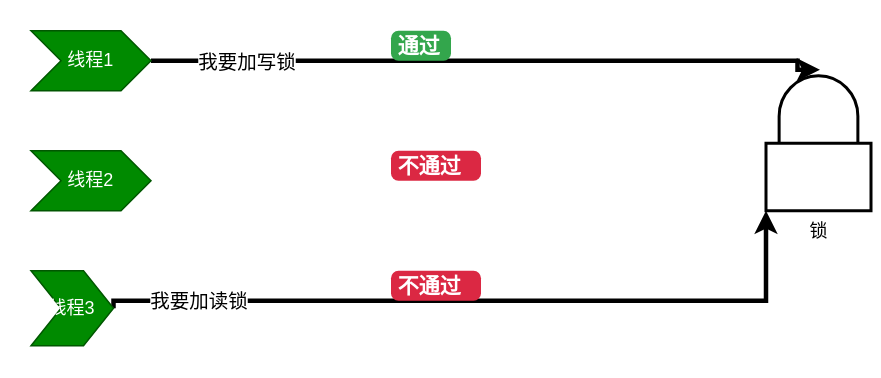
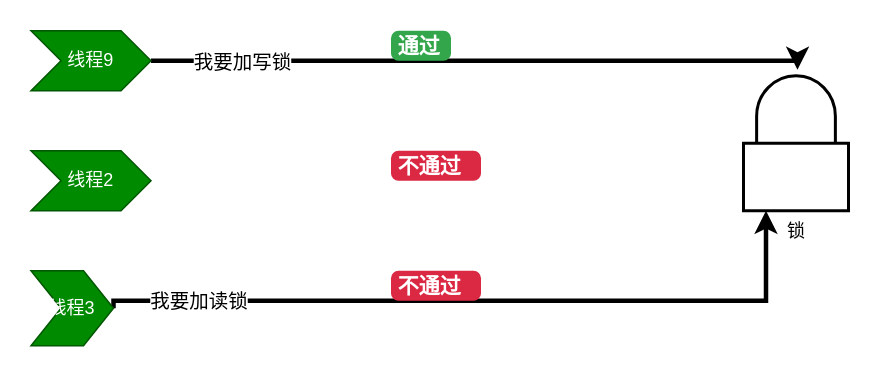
node "线程1": label "线程1" -> "线程9"
node "锁": moved (818, 143) -> (796, 143)
